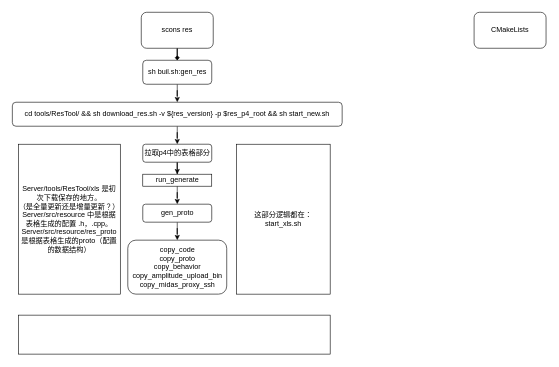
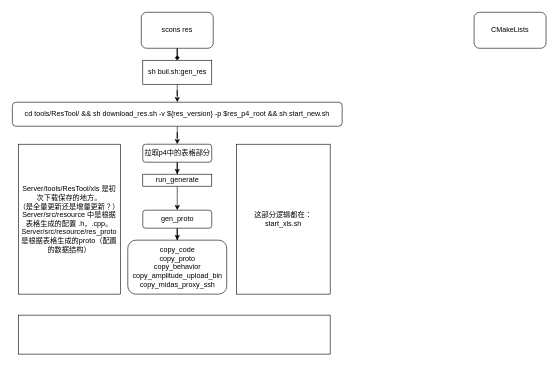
node "sh buil.sh:gen_res": shape rounded rectangle -> rectangle
node "gen_proto": moved (177, 213) -> (177, 219)
